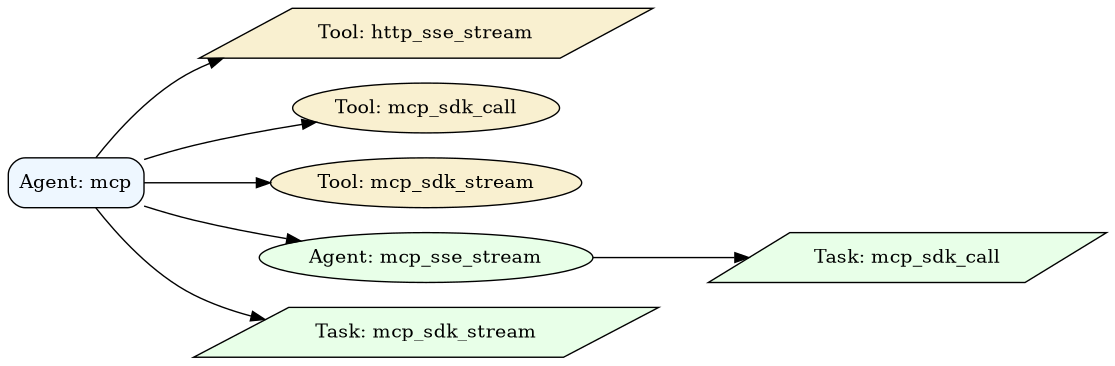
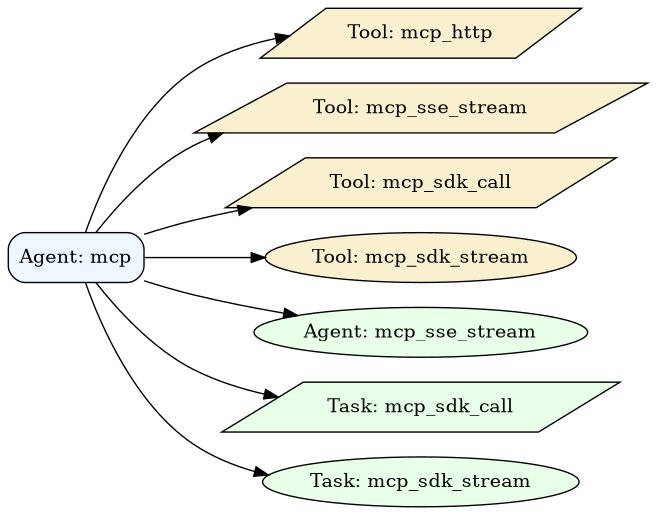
node "Tool: mcp_http": added
node "Tool: http_sse_stream": label "Tool: http_sse_stream" -> "Tool: mcp_sse_stream"
node "Tool: mcp_sdk_call": shape ellipse -> parallelogram
edge "Agent: mcp_sse_stream" -> "Task: mcp_sdk_call": now "Agent: mcp" -> "Task: mcp_sdk_call"
node "Task: mcp_sdk_stream": shape parallelogram -> ellipse
